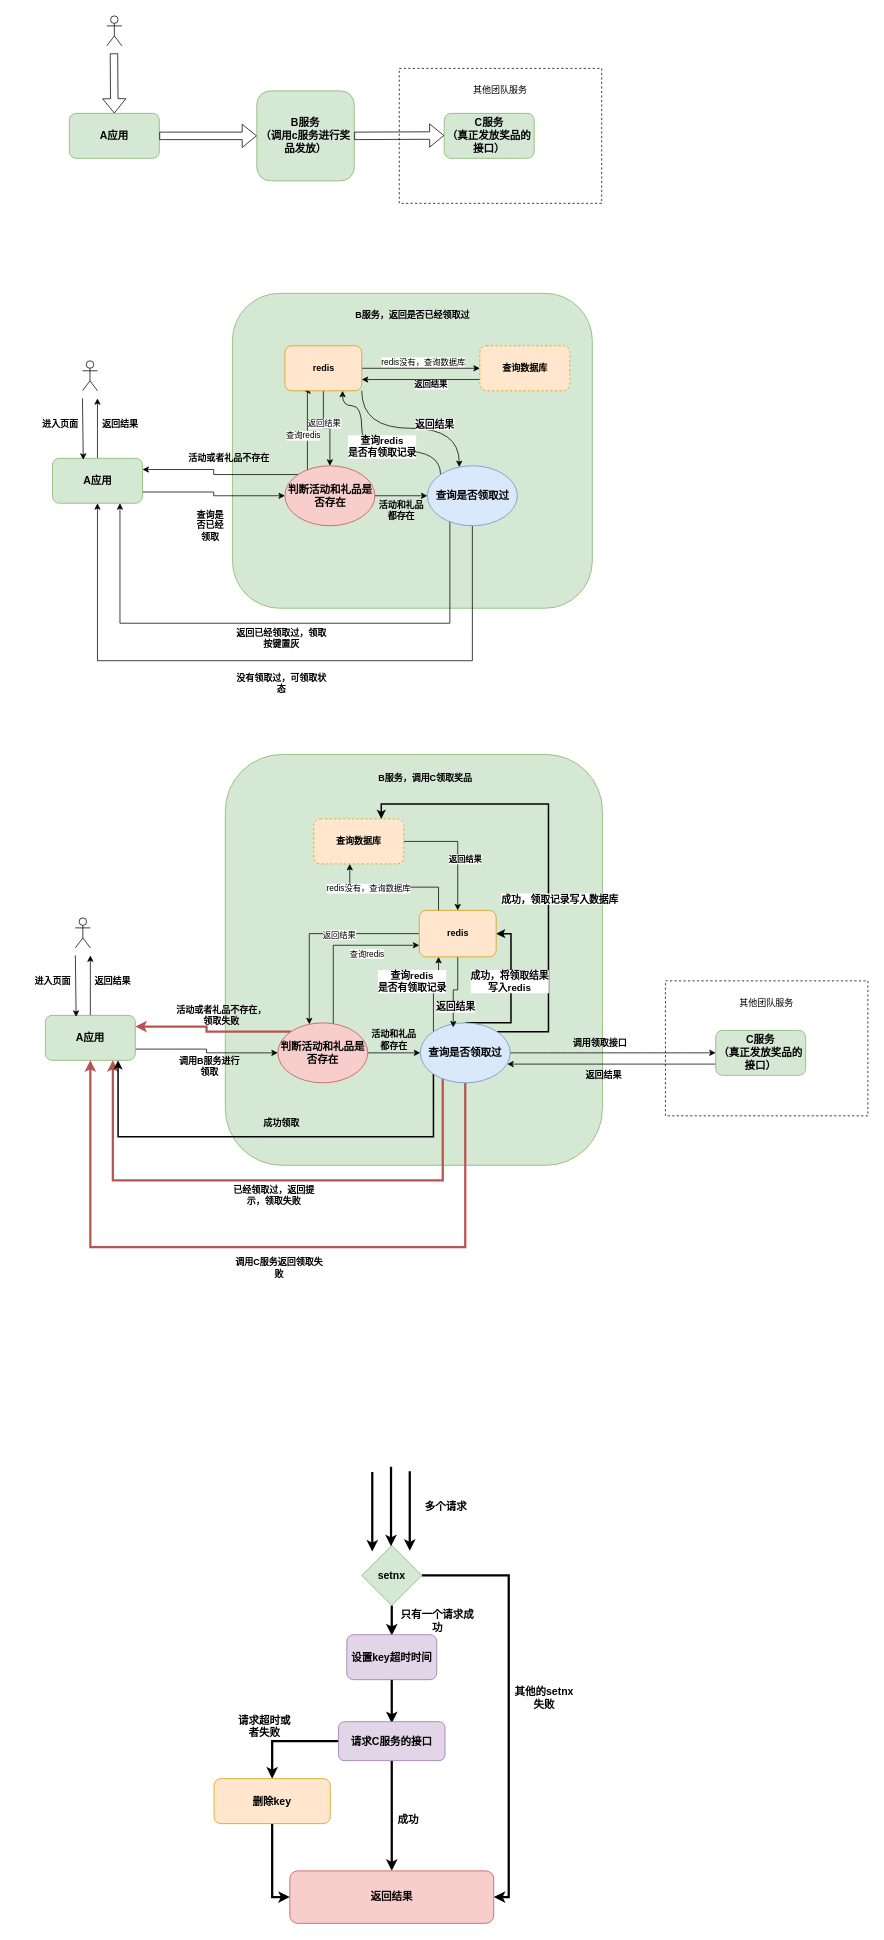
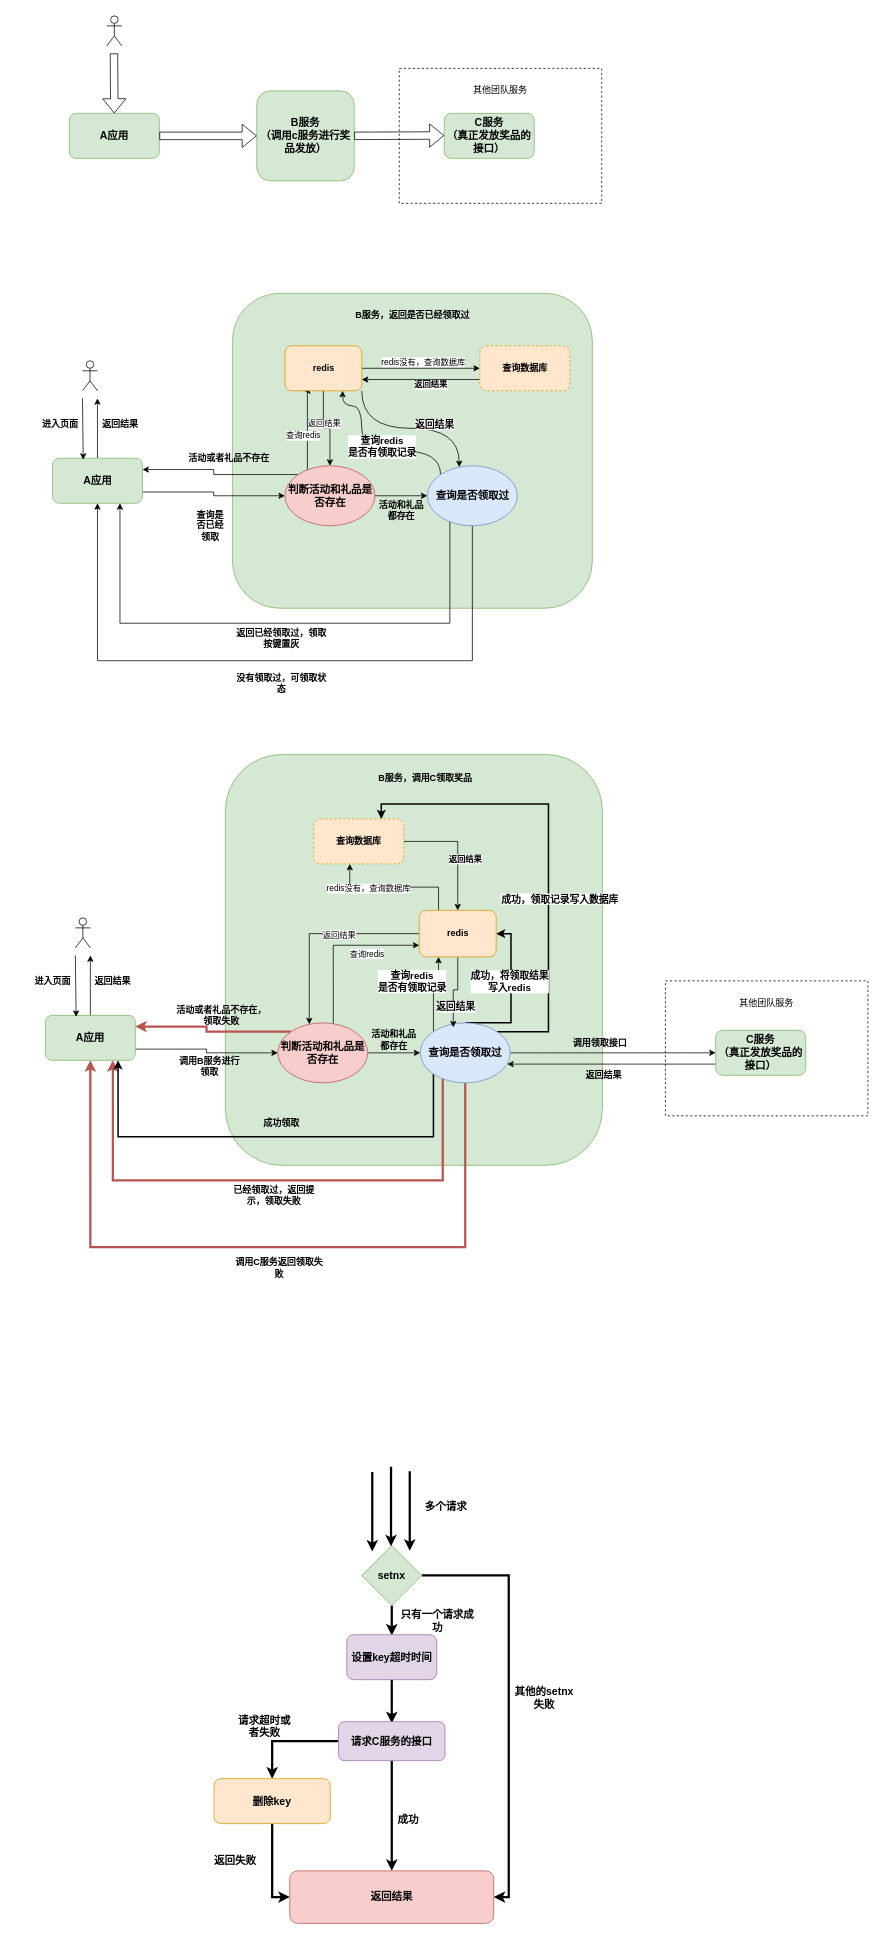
node "返回失败": added
